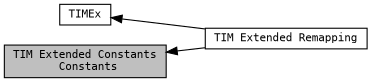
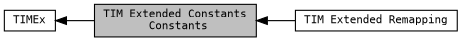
edge "TIM Extended Remapping" -> "TIMEx": now "TIM Extended Constants Constants" -> "TIMEx"
